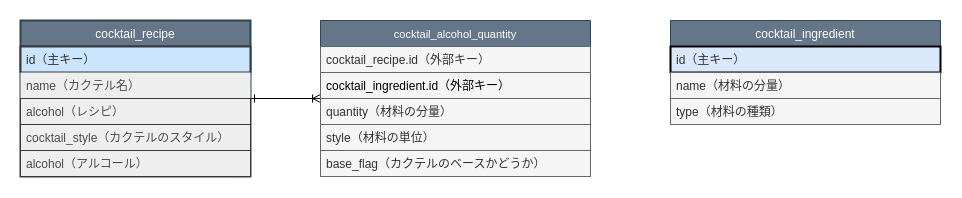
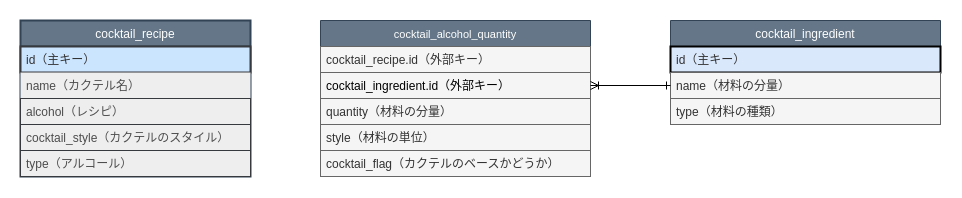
edge "cocktail_ingredient.id（外部キー）" -- "name（材料の分量）": added
edge "cocktail_recipe" -- "cocktail_alcohol_quantity": removed
node "alcohol（アルコール）": label "alcohol（アルコール）" -> "type（アルコール）"
node "base_flag（カクテルのベースかどうか）": label "base_flag（カクテルのベースかどうか）" -> "cocktail_flag（カクテルのベースかどうか）"
